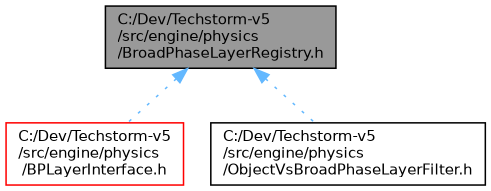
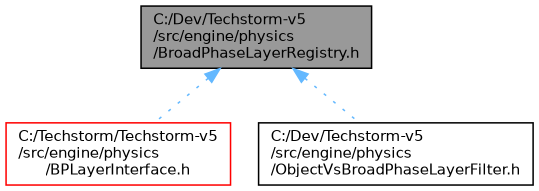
node "C:/Dev/Techstorm-v5 /src/engine/physics /BPLayerInterface.h": label "C:/Dev/Techstorm-v5 /src/engine/physics /BPLayerInterface.h" -> "C:/Techstorm/Techstorm-v5 /src/engine/physics /BPLayerInterface.h"
